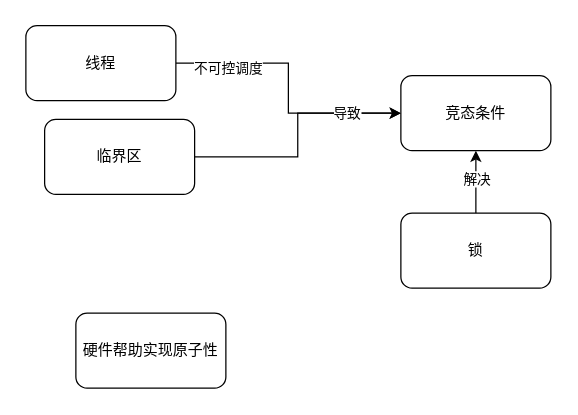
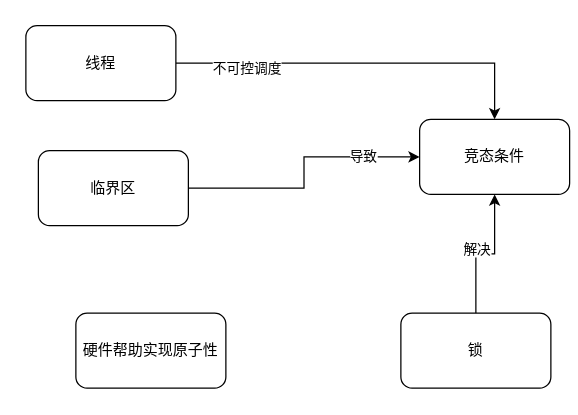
node "竞态条件": moved (476, 113) -> (494, 157)
node "临界区": moved (119, 157) -> (113, 188)
node "锁": moved (476, 251) -> (476, 351)
